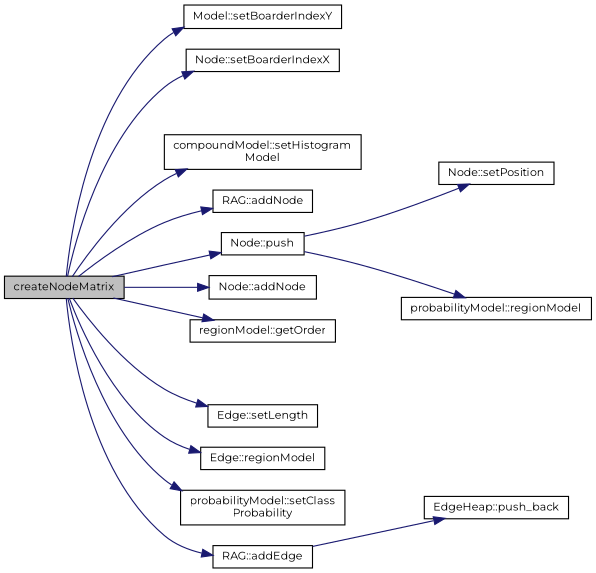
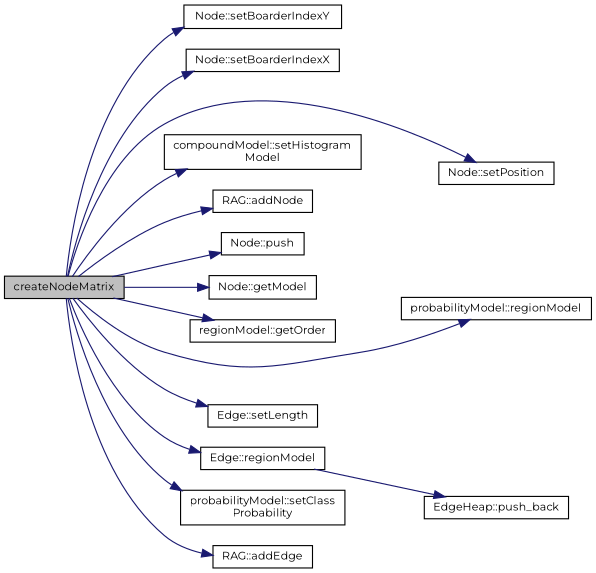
node "Model::setBoarderIndexY": label "Model::setBoarderIndexY" -> "Node::setBoarderIndexY"
edge "Node::push" -> "Node::setPosition": now "createNodeMatrix" -> "Node::setPosition"
edge "Node::push" -> "probabilityModel::regionModel": now "createNodeMatrix" -> "probabilityModel::regionModel"
node "Node::addNode": label "Node::addNode" -> "Node::getModel"
edge "RAG::addEdge" -> "EdgeHeap::push_back": now "Edge::regionModel" -> "EdgeHeap::push_back"
